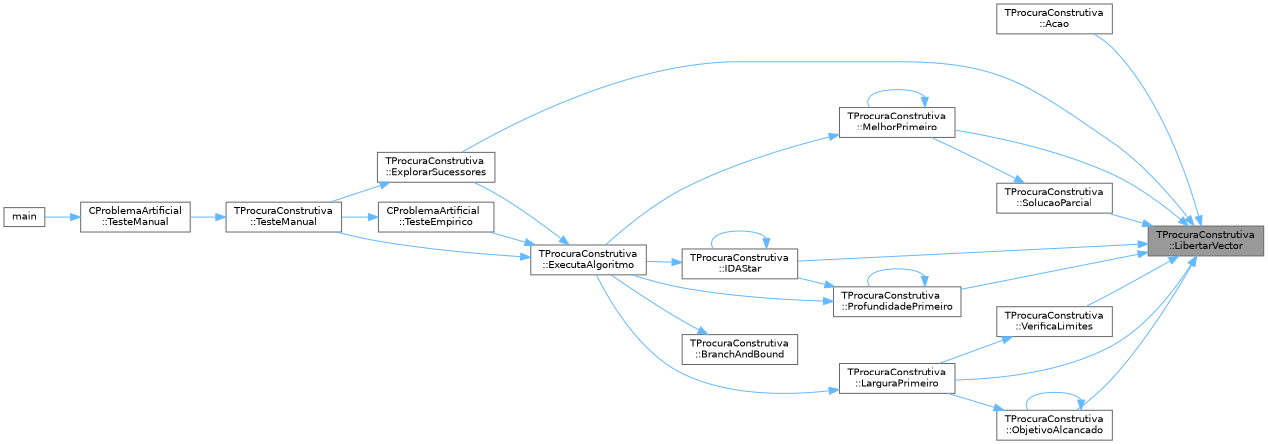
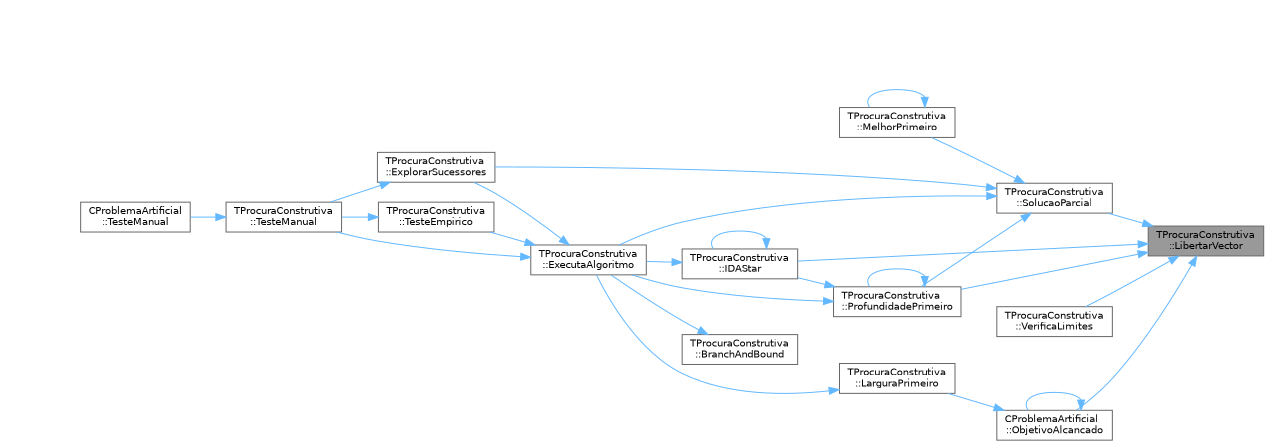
node "TProcuraConstrutiva ::Acao": removed
edge "TProcuraConstrutiva ::ExplorarSucessores" -> "TProcuraConstrutiva ::LibertarVector": now "TProcuraConstrutiva ::ExplorarSucessores" -> "TProcuraConstrutiva ::SolucaoParcial"
edge "TProcuraConstrutiva ::MelhorPrimeiro" -> "TProcuraConstrutiva ::LibertarVector": removed
edge "TProcuraConstrutiva ::ExecutaAlgoritmo" -> "TProcuraConstrutiva ::MelhorPrimeiro": now "TProcuraConstrutiva ::ExecutaAlgoritmo" -> "TProcuraConstrutiva ::SolucaoParcial"
node "main": removed
node "CProblemaArtificial ::TesteEmpirico": label "CProblemaArtificial ::TesteEmpirico" -> "TProcuraConstrutiva ::TesteEmpirico"
edge "TProcuraConstrutiva ::ProfundidadePrimeiro" -> "TProcuraConstrutiva ::SolucaoParcial": added
edge "TProcuraConstrutiva ::LarguraPrimeiro" -> "TProcuraConstrutiva ::VerificaLimites": removed
edge "TProcuraConstrutiva ::LarguraPrimeiro" -> "TProcuraConstrutiva ::LibertarVector": removed
node "TProcuraConstrutiva ::ObjetivoAlcancado": label "TProcuraConstrutiva ::ObjetivoAlcancado" -> "CProblemaArtificial ::ObjetivoAlcancado"
